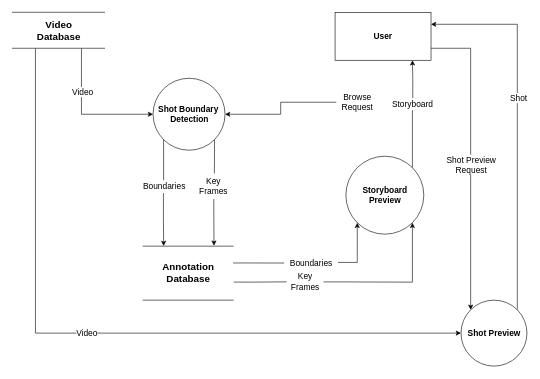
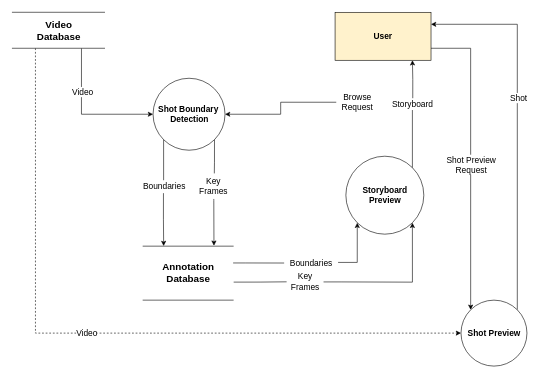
node "User": fillcolor #ffffff -> #fff2cc
edge "Video Database" -> "Shot Preview": style solid -> dashed
